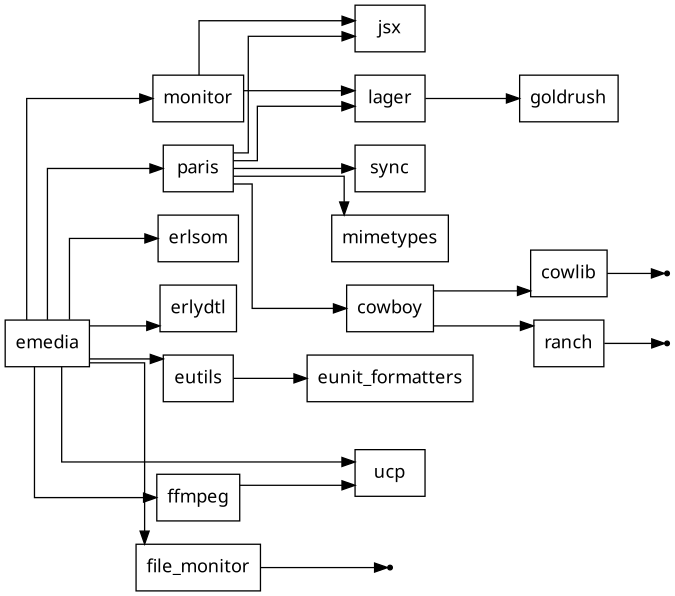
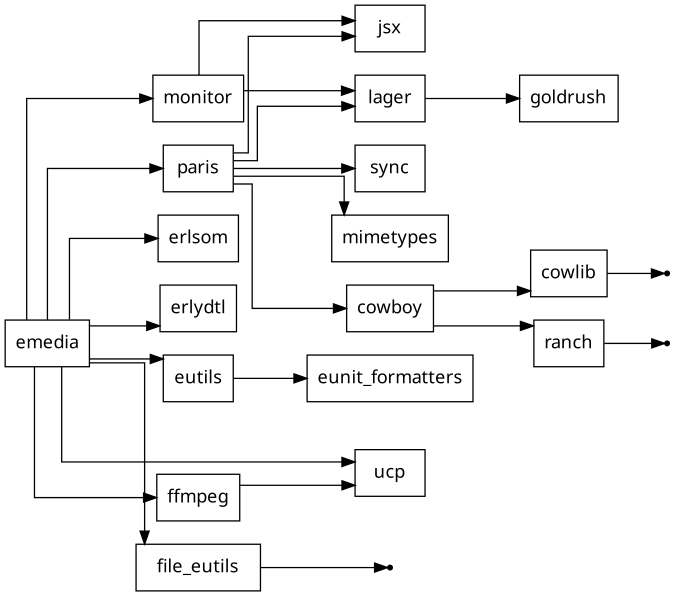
node "file_monitor": label "file_monitor" -> "file_eutils"
